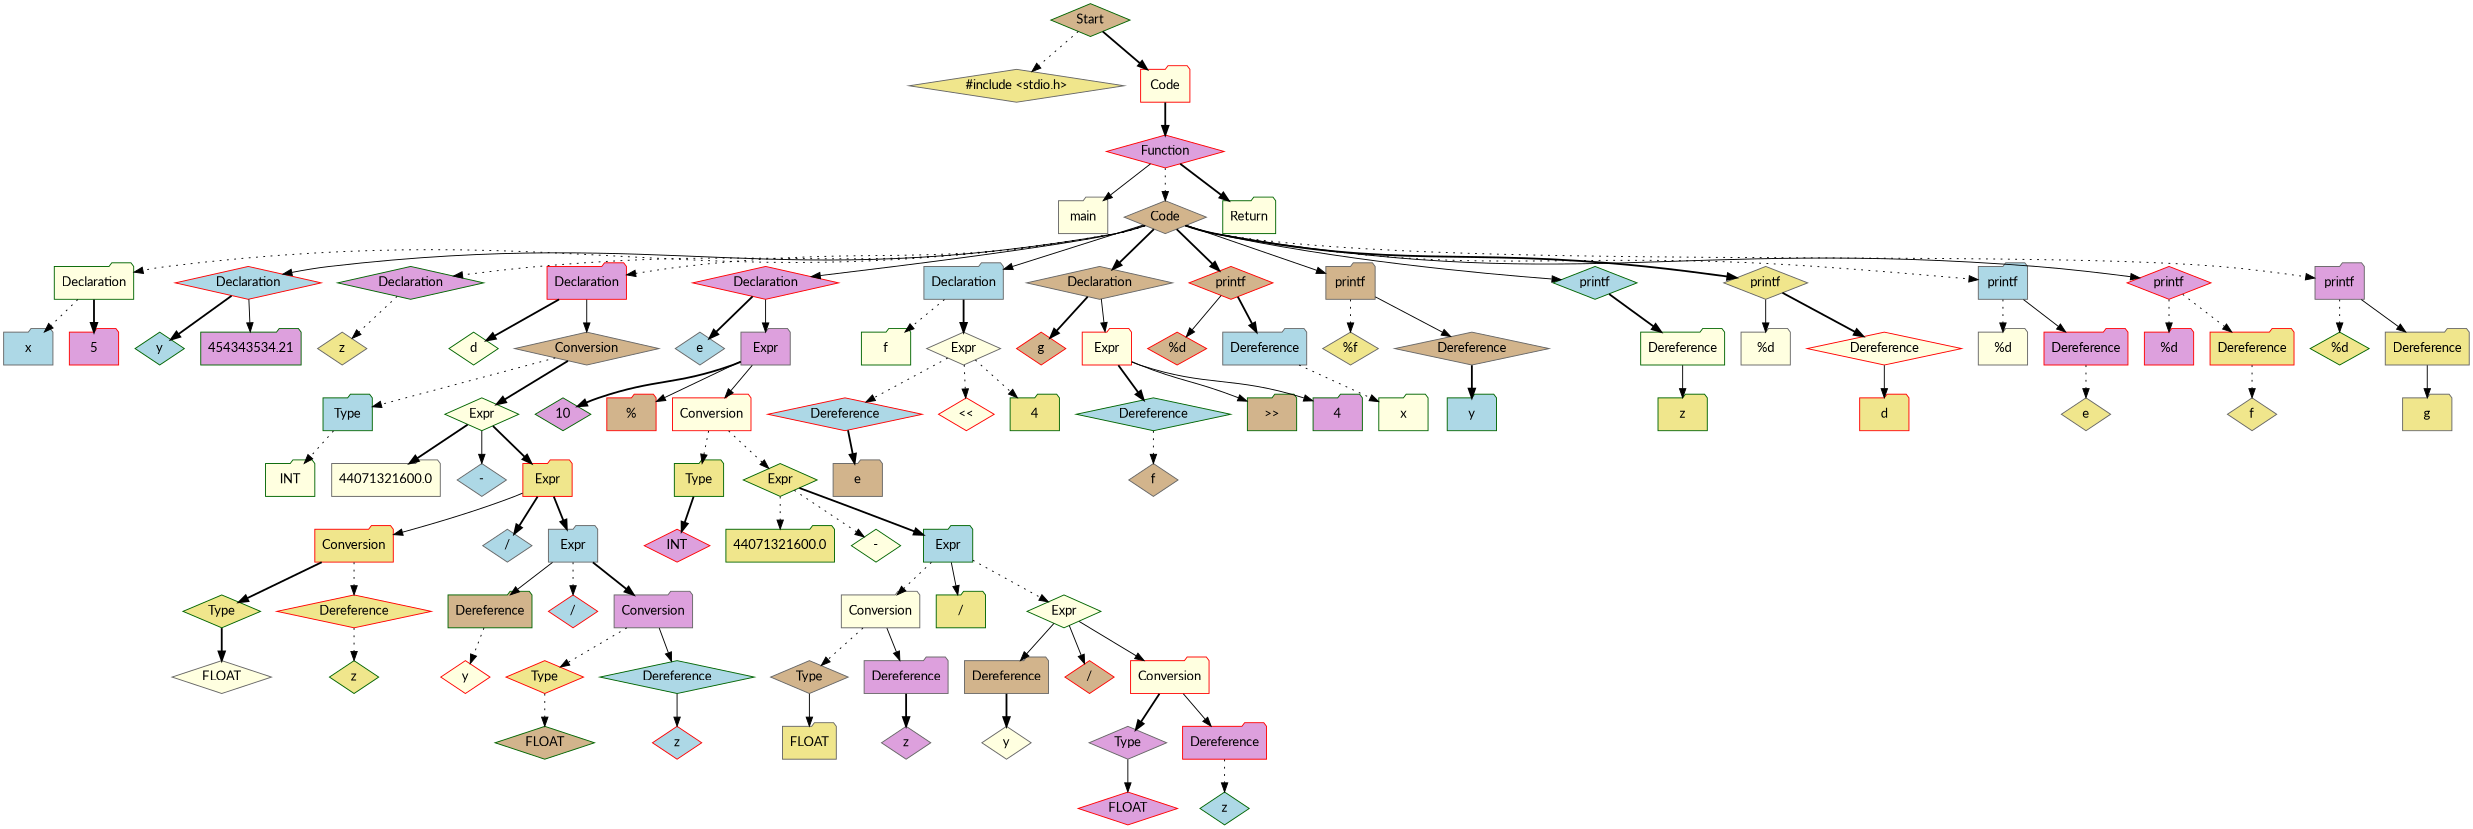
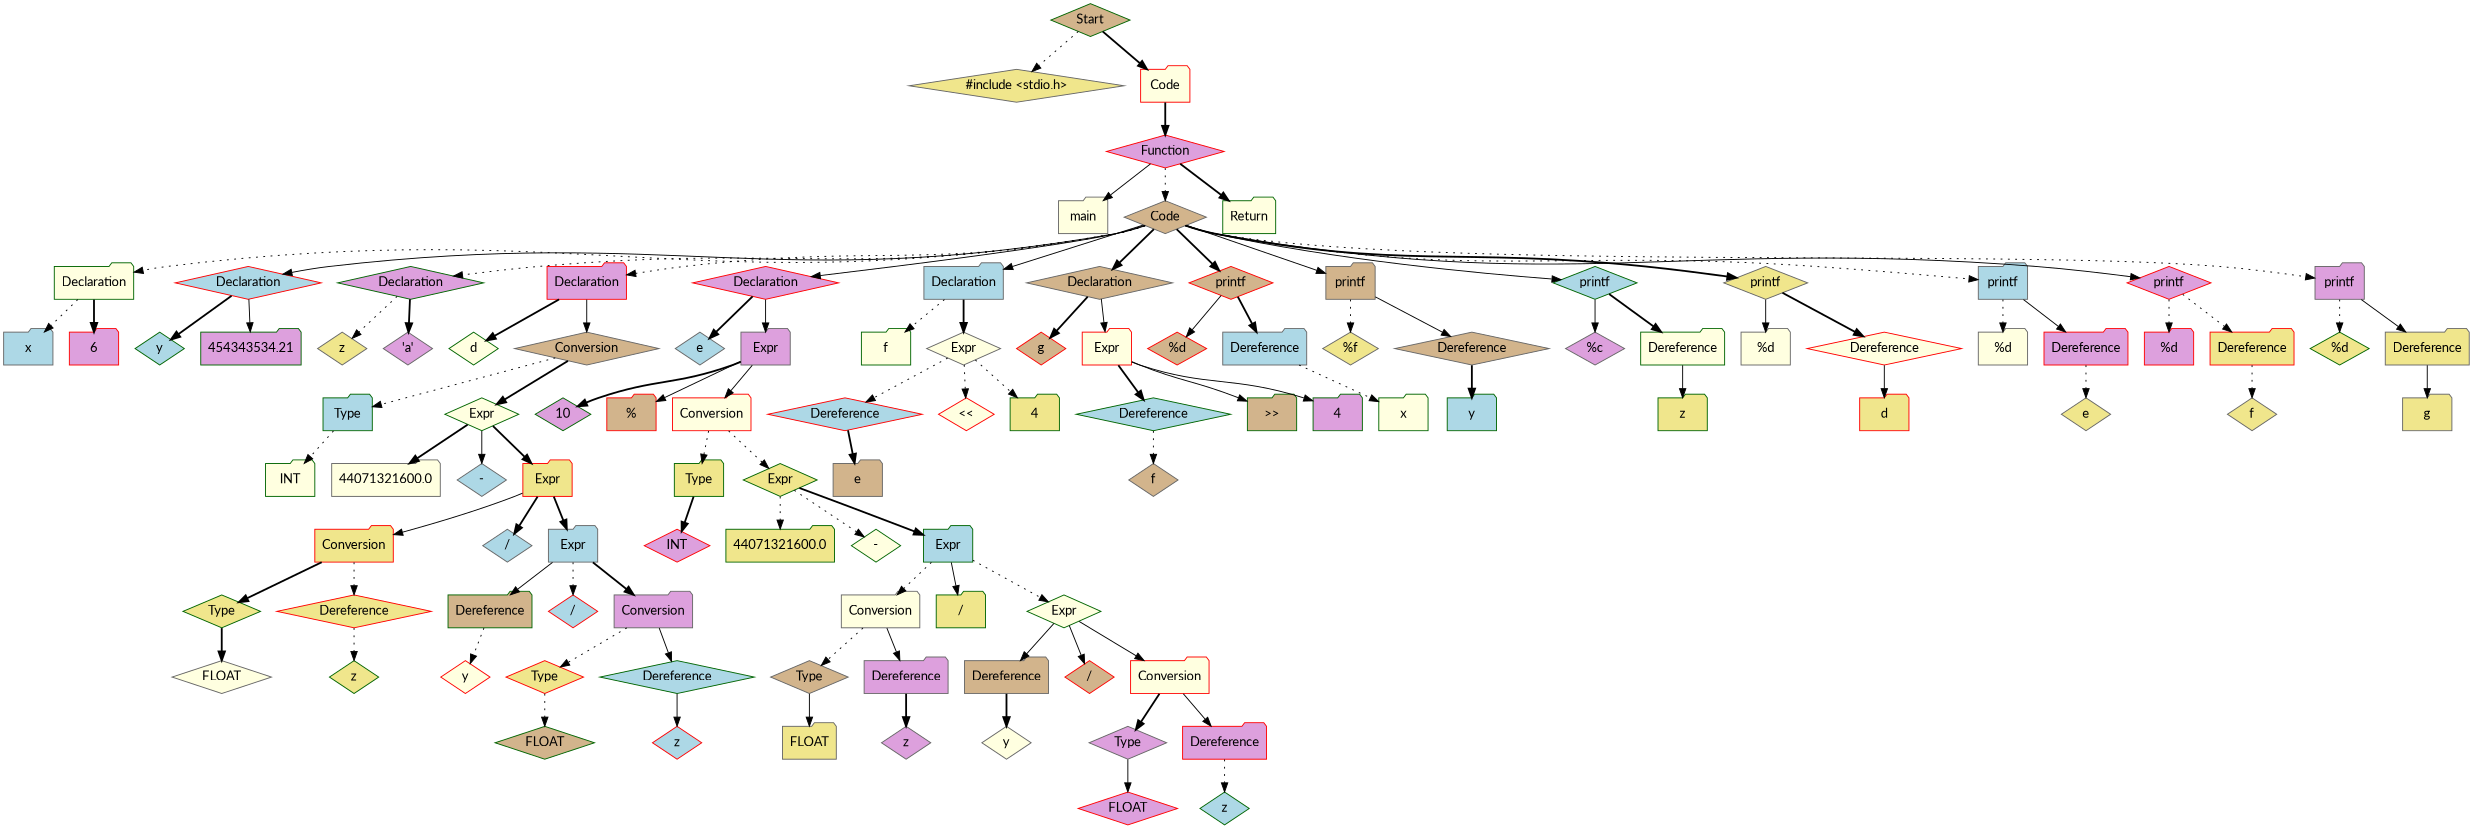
node "5": label "5" -> "6"
node "'a'": added
node "%c": added
